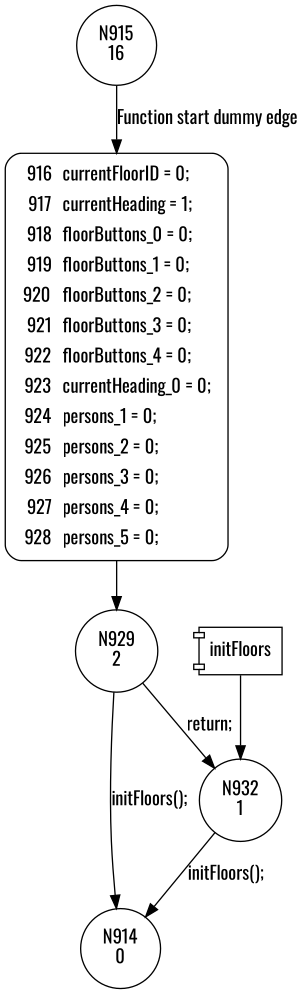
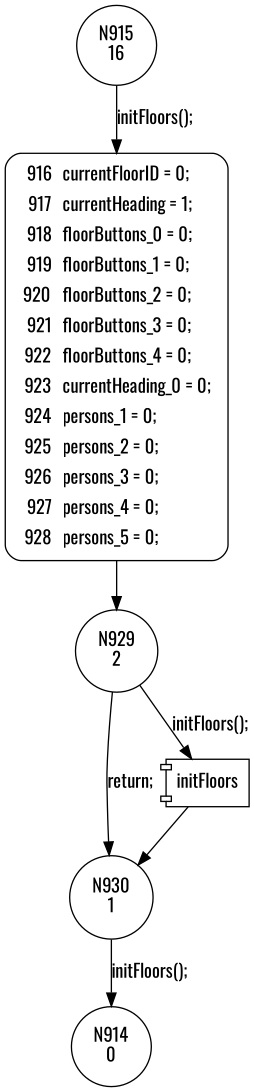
edge "N915 16" -> "916": label "Function start dummy edge" -> "initFloors();"
edge "N929 2" -> "N914 0": now "N929 2" -> "initFloors"
node "N932 1": label "N932 1" -> "N930 1"
